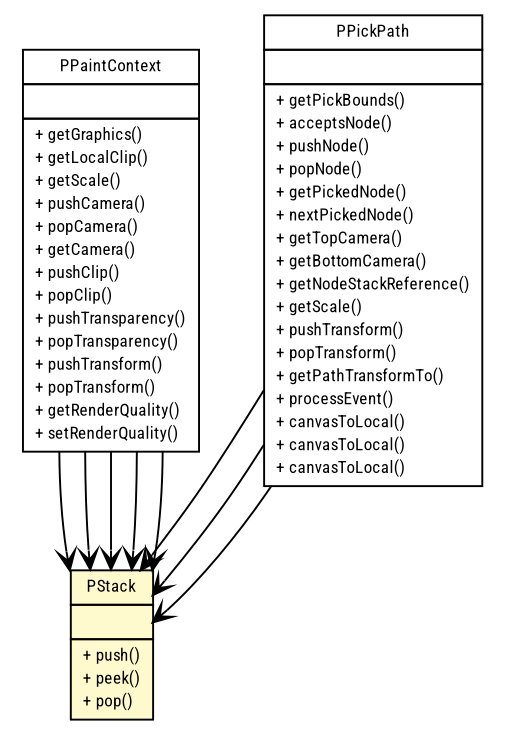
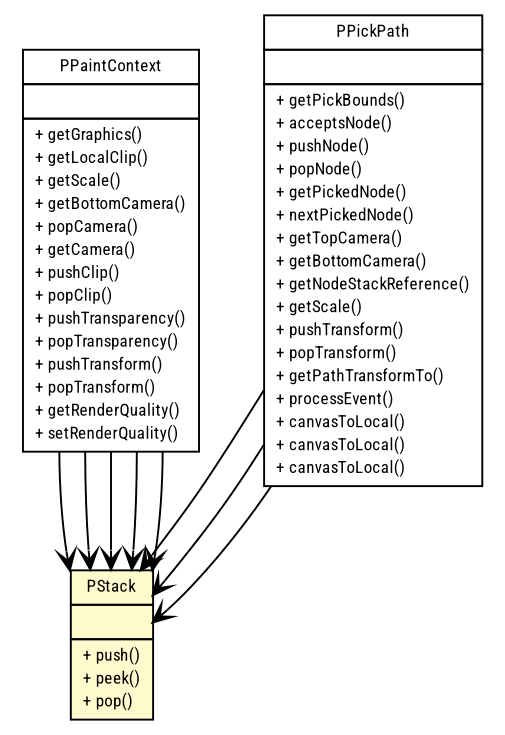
node "PPaintContext": text "+ pushCamera()" -> "+ getBottomCamera()"
